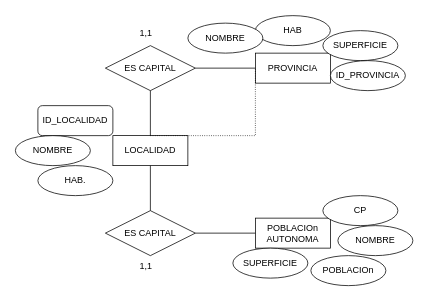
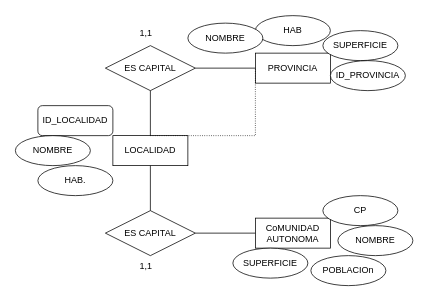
node "POBLACIOn AUTONOMA": label "POBLACIOn AUTONOMA" -> "CoMUNIDAD AUTONOMA"
